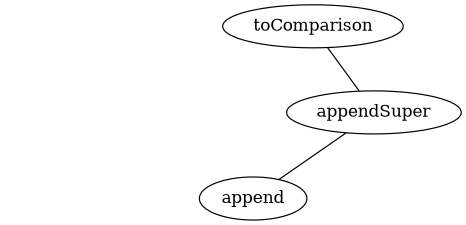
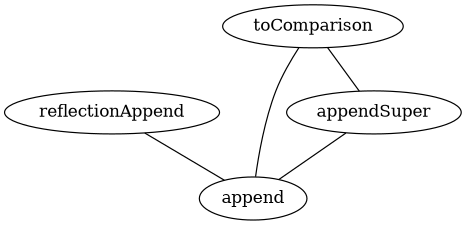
edge "toComparison" -- "append": added
node "reflectionAppend": added
